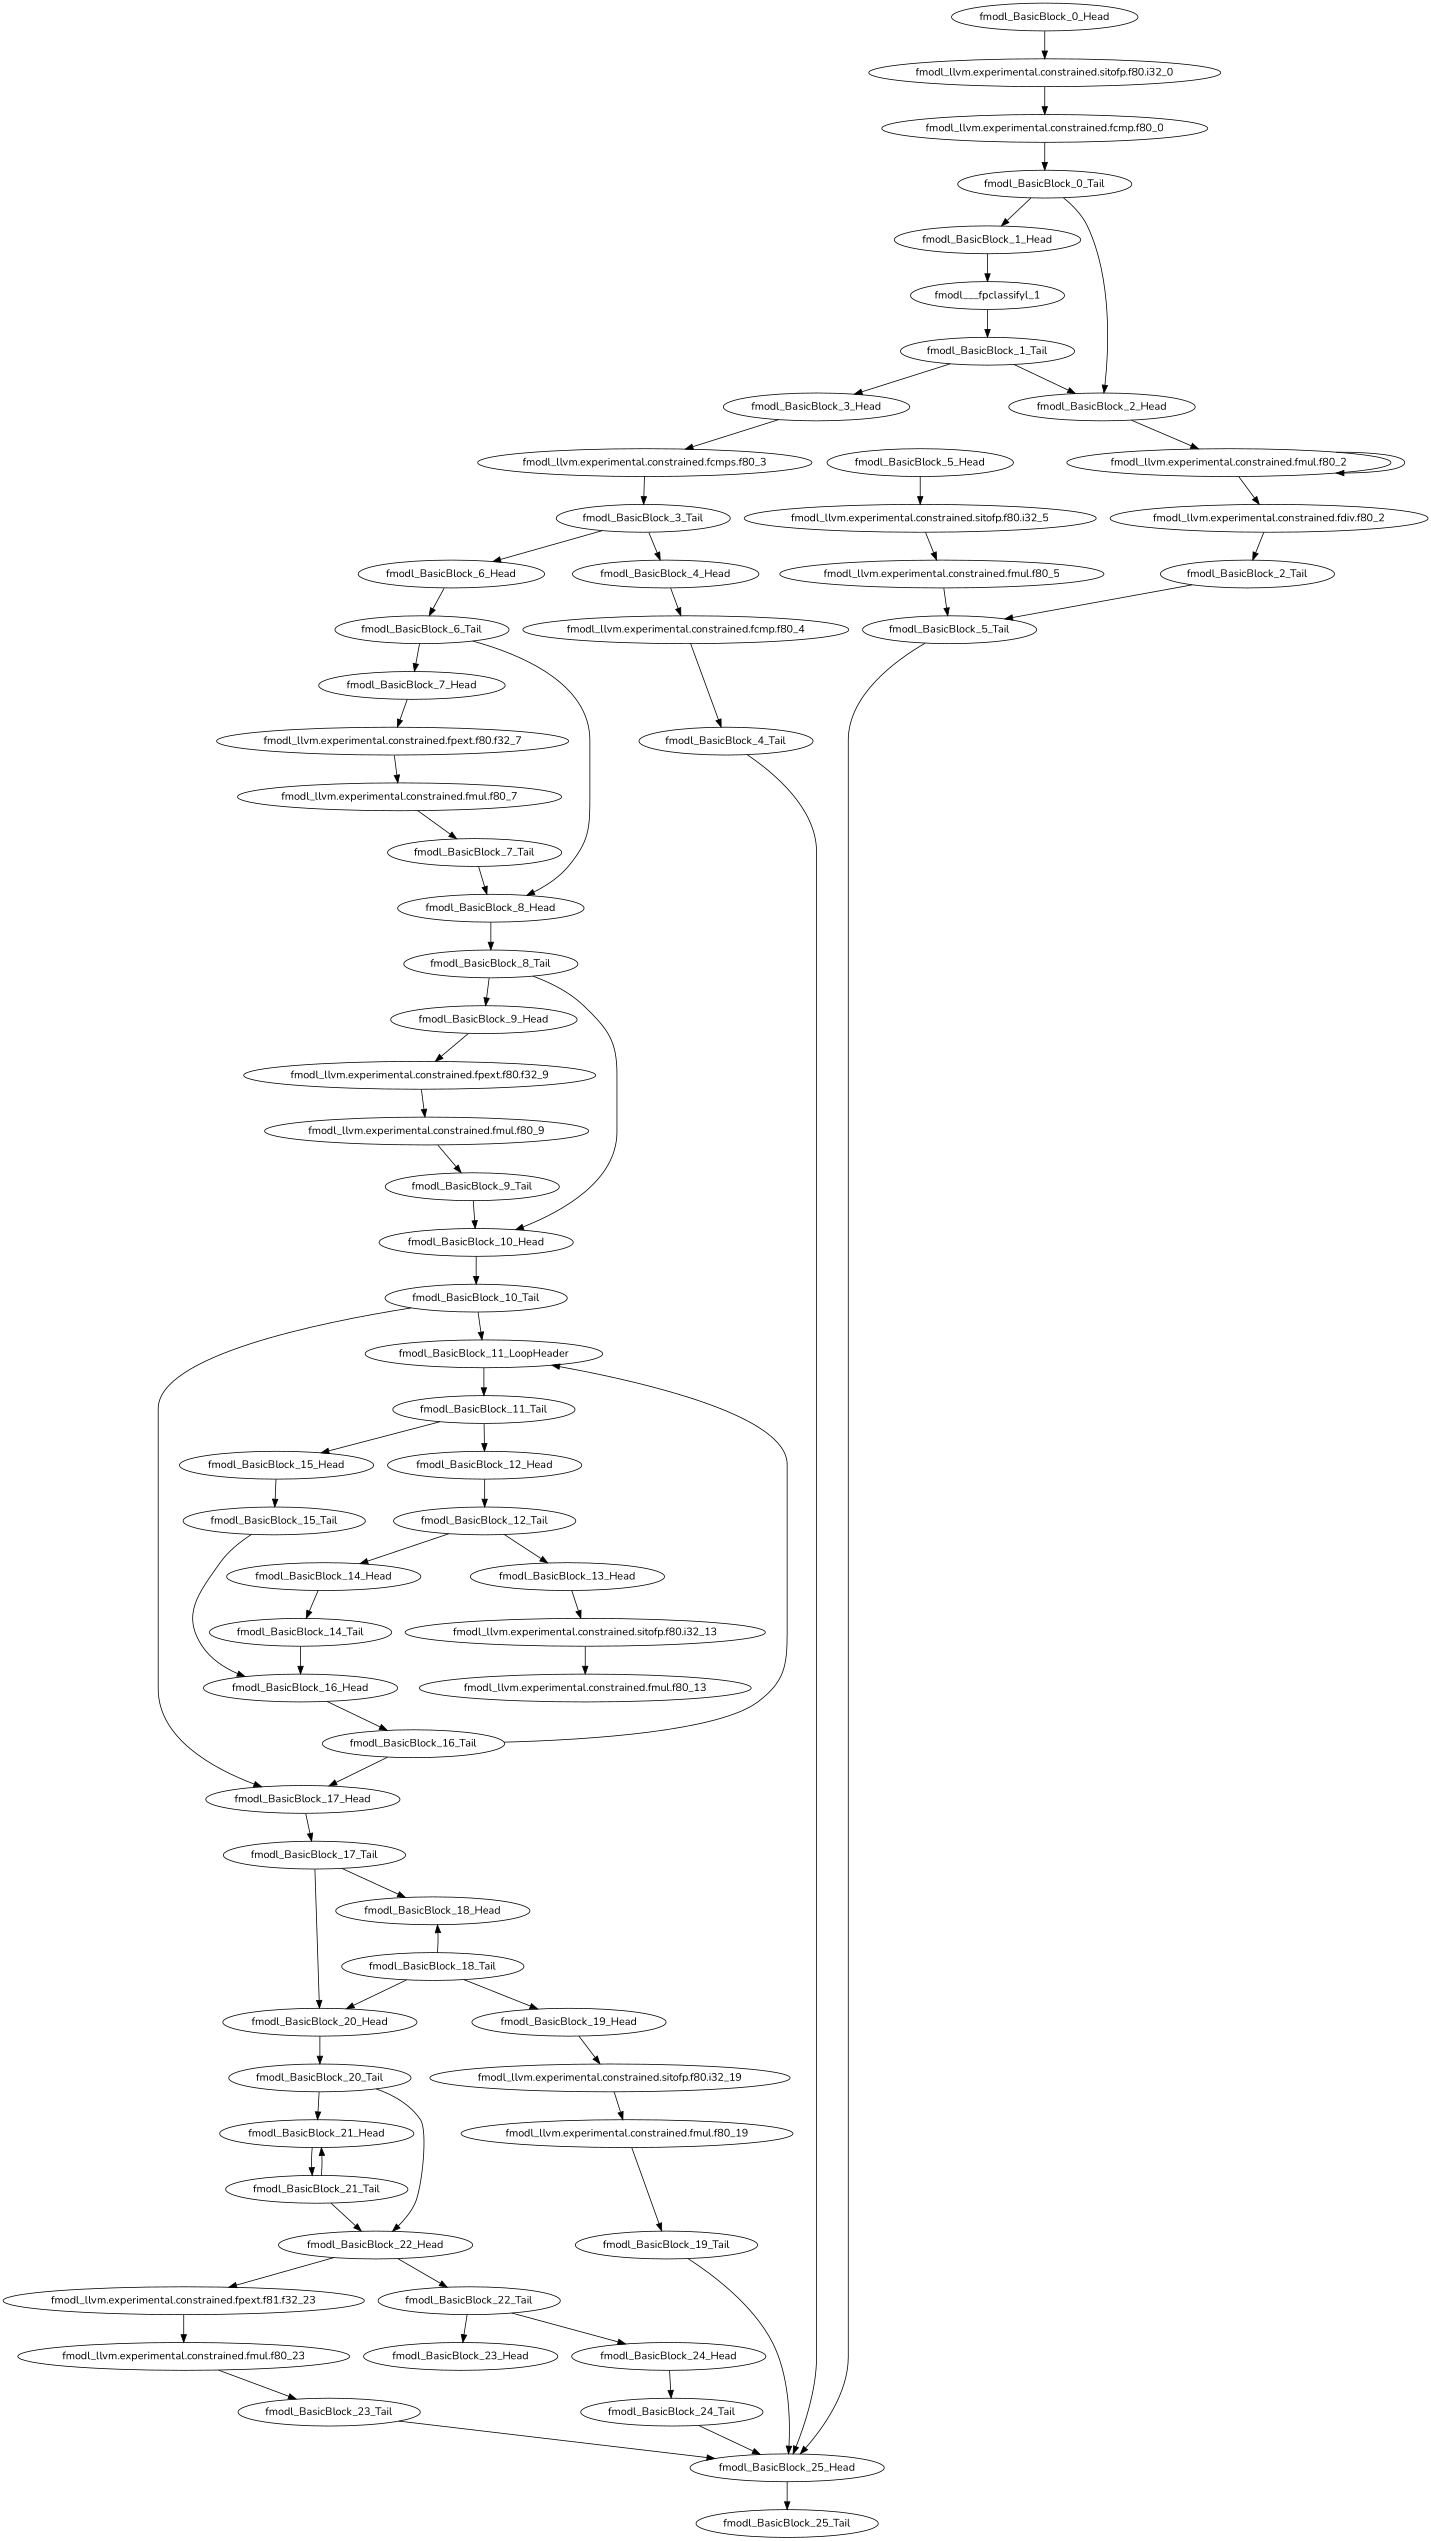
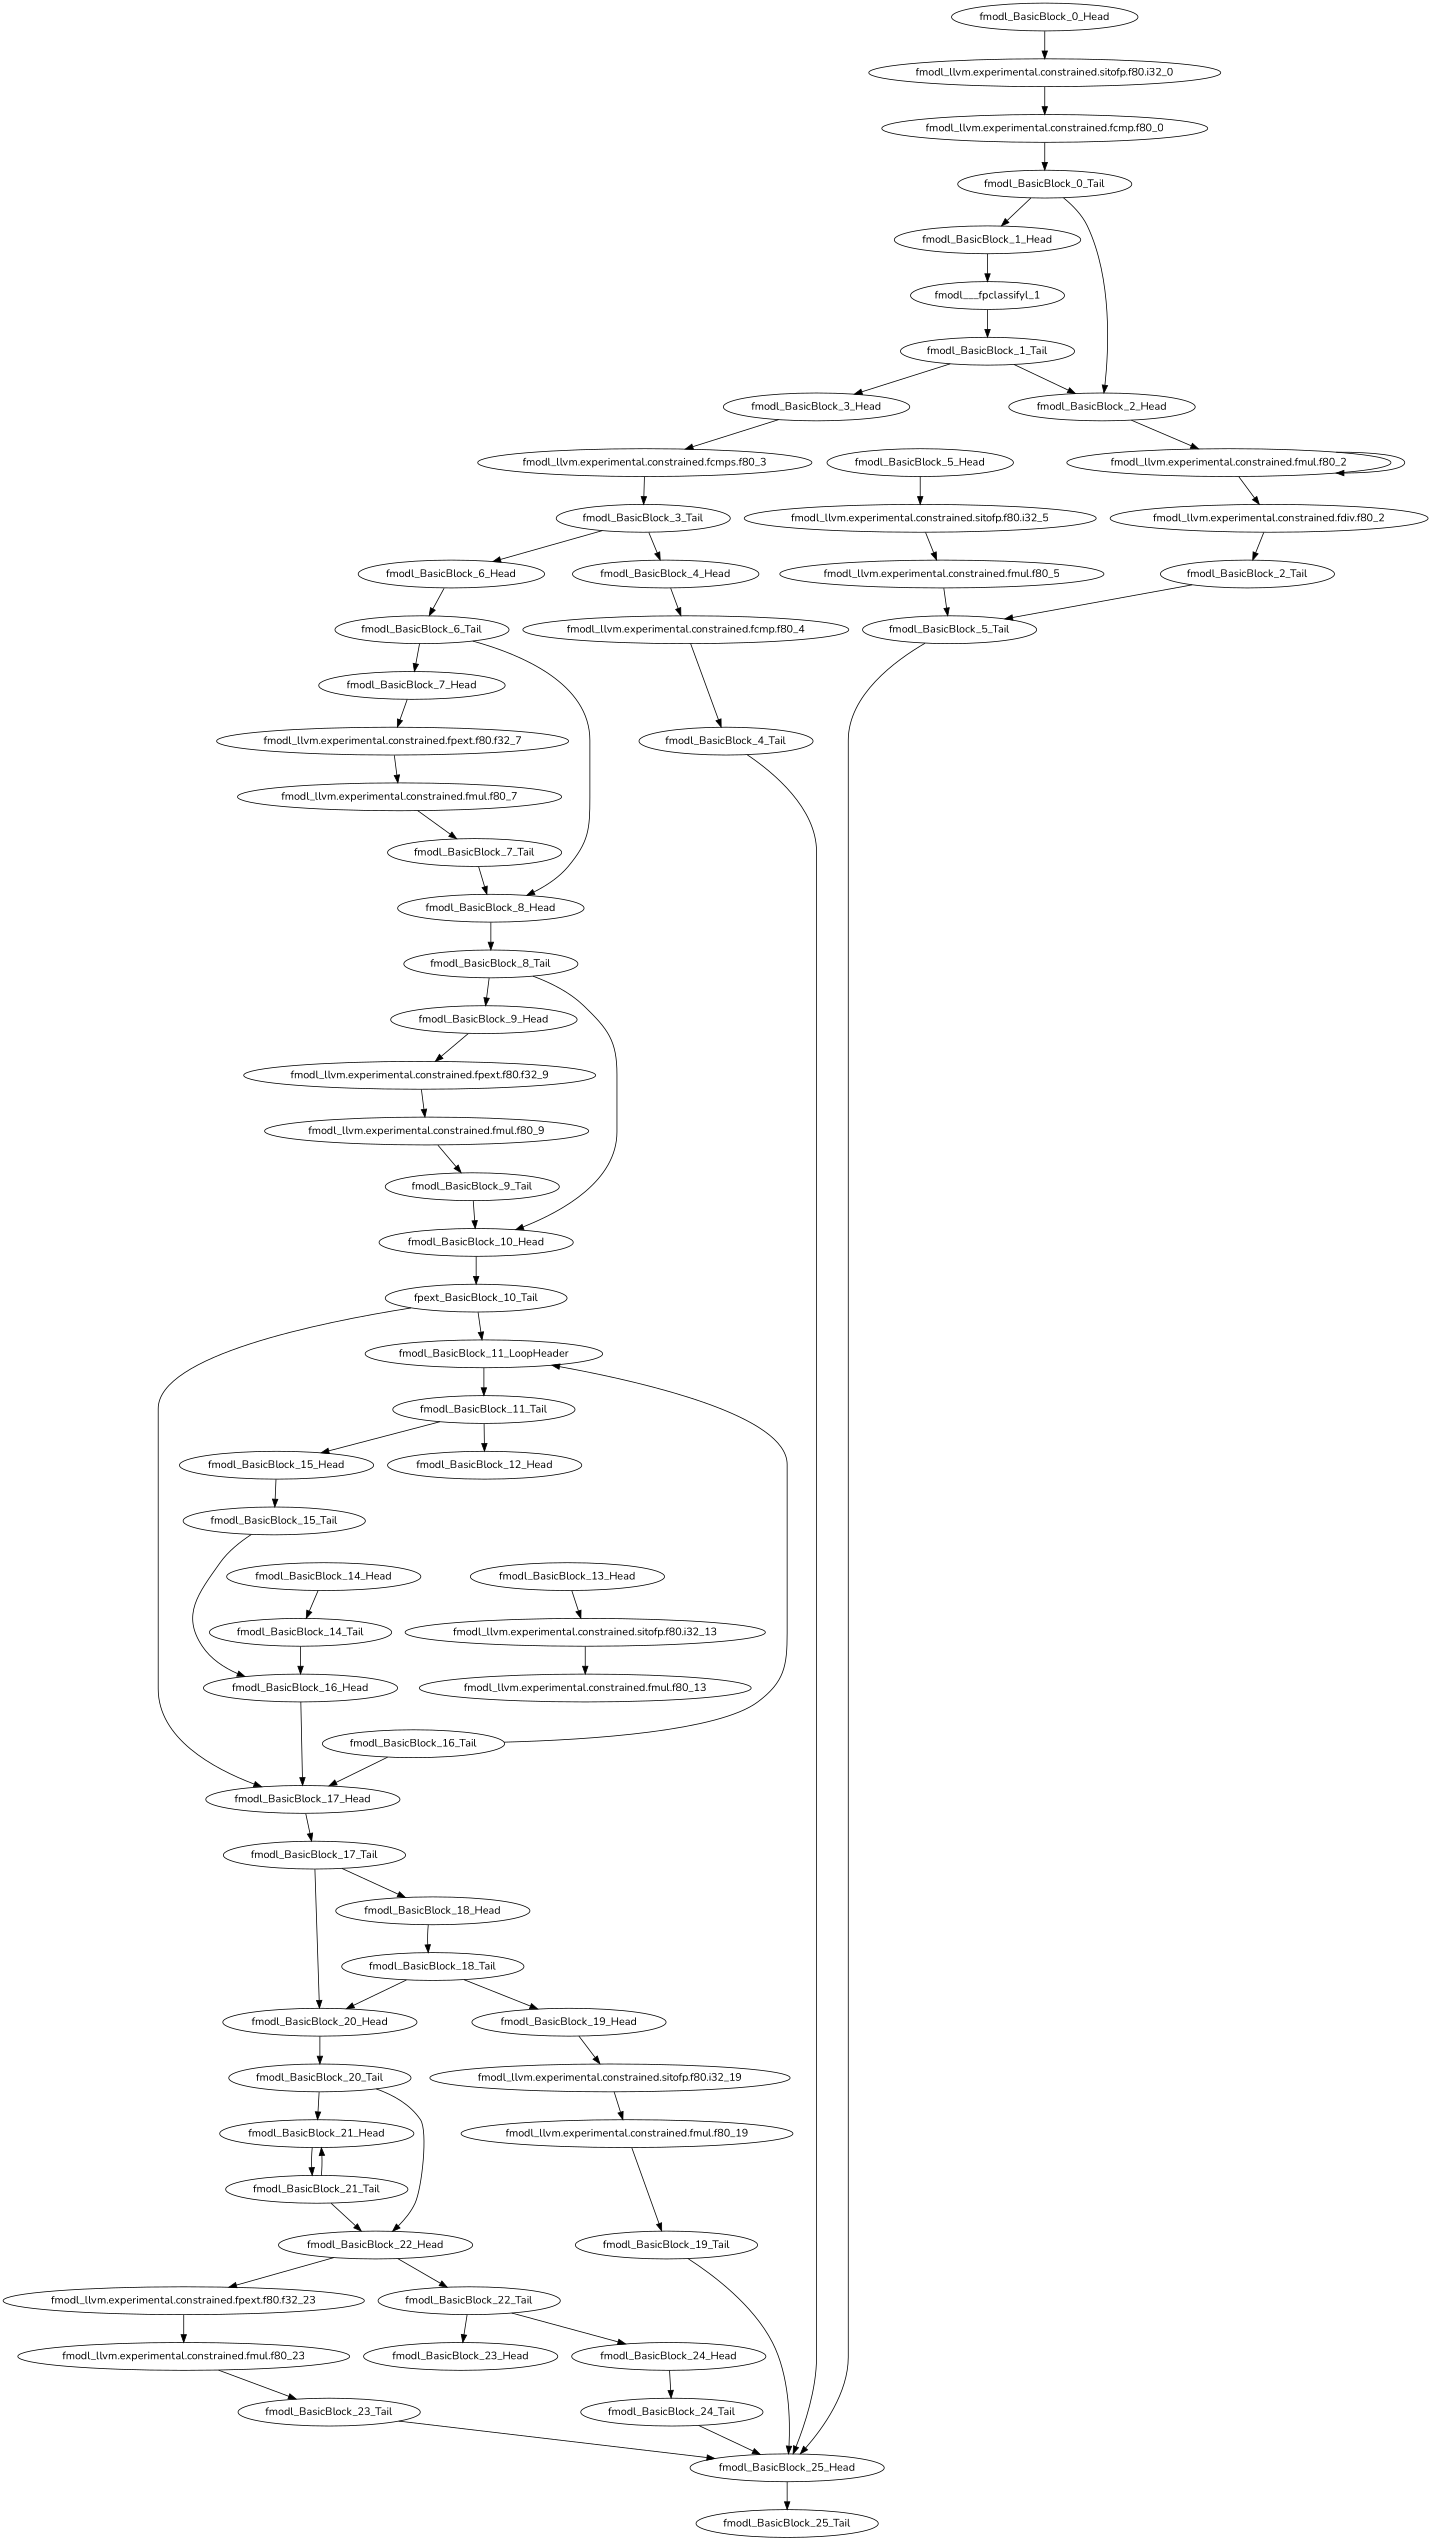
node "fmodl_BasicBlock_10_Tail": label "fmodl_BasicBlock_10_Tail" -> "fpext_BasicBlock_10_Tail"
node "fmodl_BasicBlock_12_Tail": removed
edge "fmodl_BasicBlock_16_Head" -> "fmodl_BasicBlock_16_Tail": now "fmodl_BasicBlock_16_Head" -> "fmodl_BasicBlock_17_Head"
edge "fmodl_BasicBlock_18_Tail" -> "fmodl_BasicBlock_18_Head": reversed
node "fmodl_llvm.experimental.constrained.fpext.f81.f32_23": label "fmodl_llvm.experimental.constrained.fpext.f81.f32_23" -> "fmodl_llvm.experimental.constrained.fpext.f80.f32_23"
